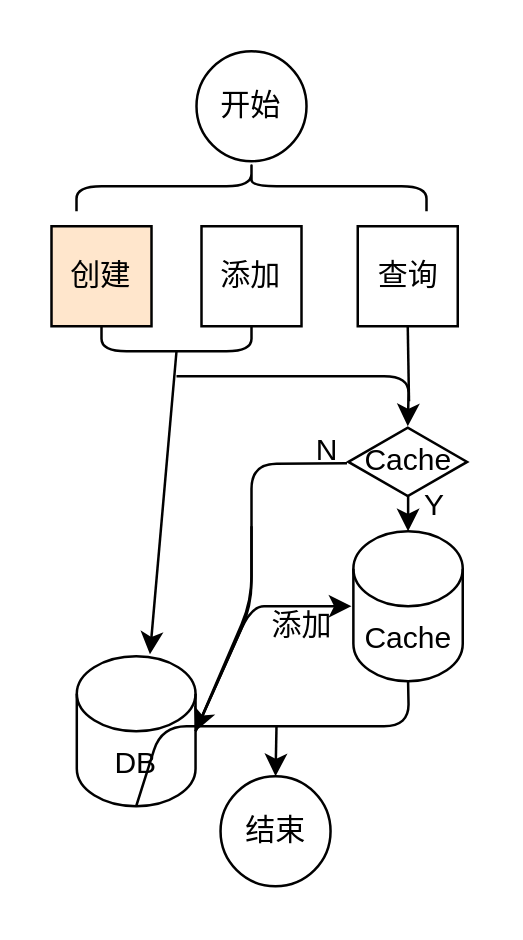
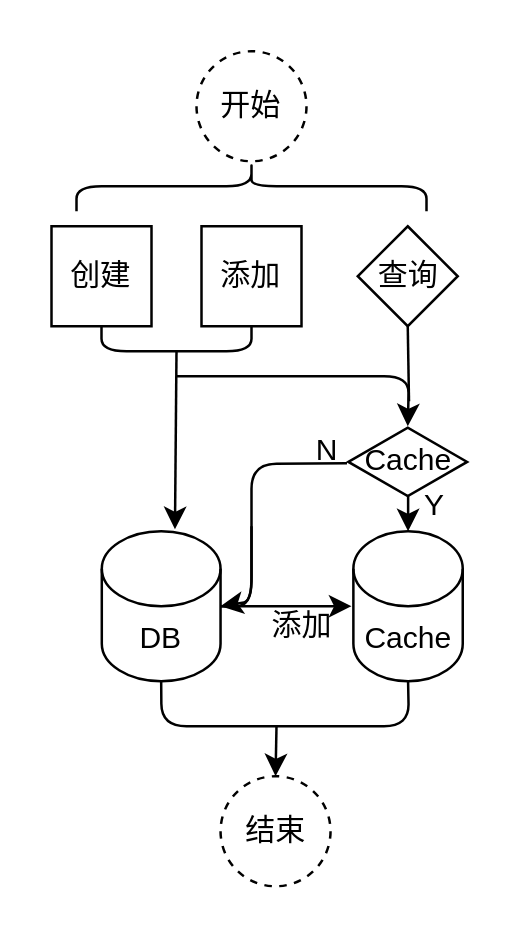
node "开始": style solid -> dashed
node "创建": fillcolor #ffe6cc -> #ffffff
node "查询": shape rectangle -> diamond
node "DB": moved (136, 731) -> (161, 606)
node "结束": style solid -> dashed
